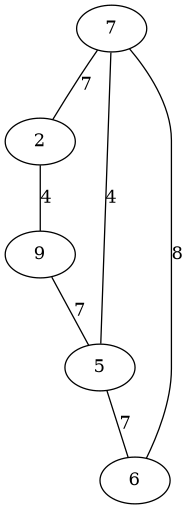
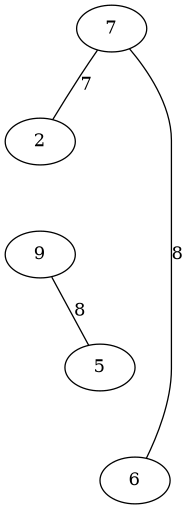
edge "2" -- "9": removed, label "4"
edge "7" -- "5": removed, label "4"
edge "9" -- "5": label "7" -> "8"
edge "5" -- "6": removed, label "7"
